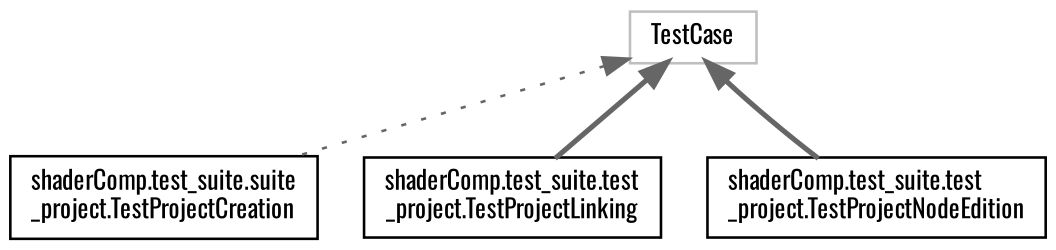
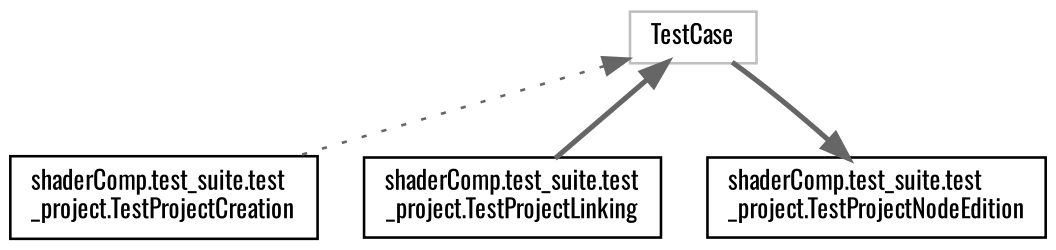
edge "shaderComp.test_suite.test _project.TestProjectNodeEdition" -> "TestCase": reversed
node "shaderComp.test_suite.suite _project.TestProjectCreation": label "shaderComp.test_suite.suite _project.TestProjectCreation" -> "shaderComp.test_suite.test _project.TestProjectCreation"
